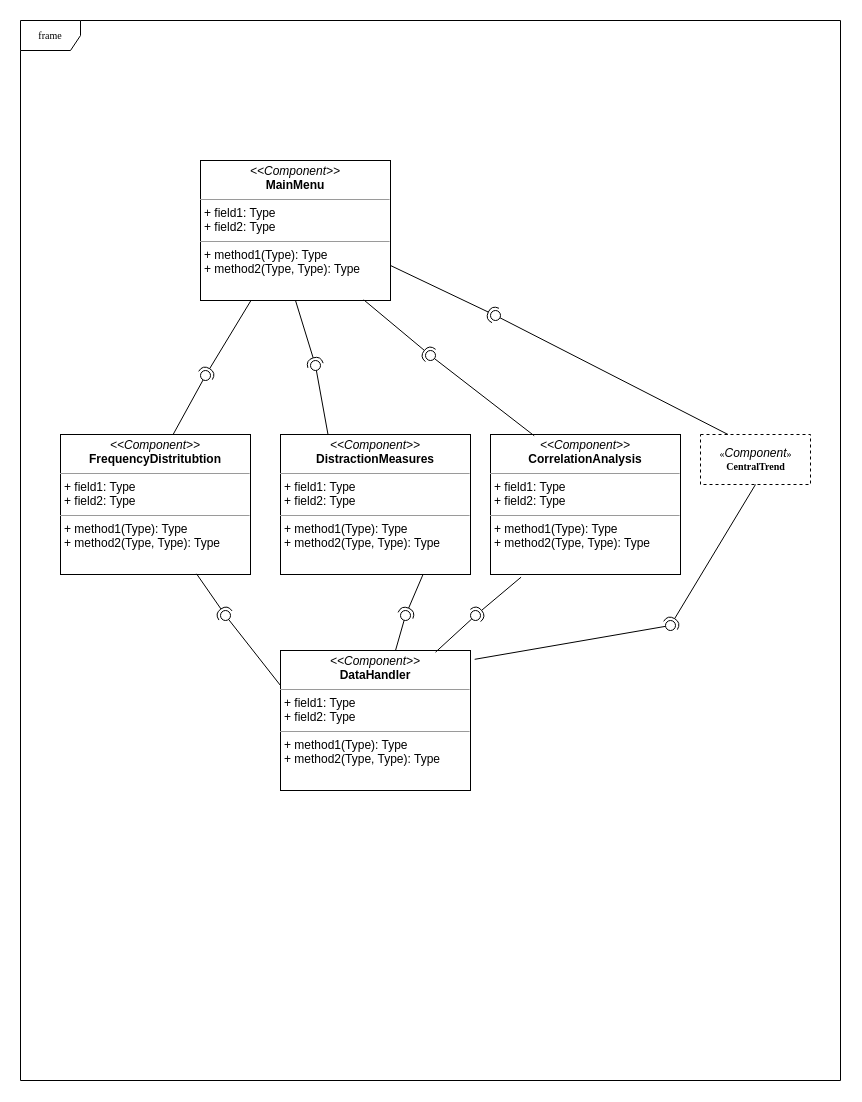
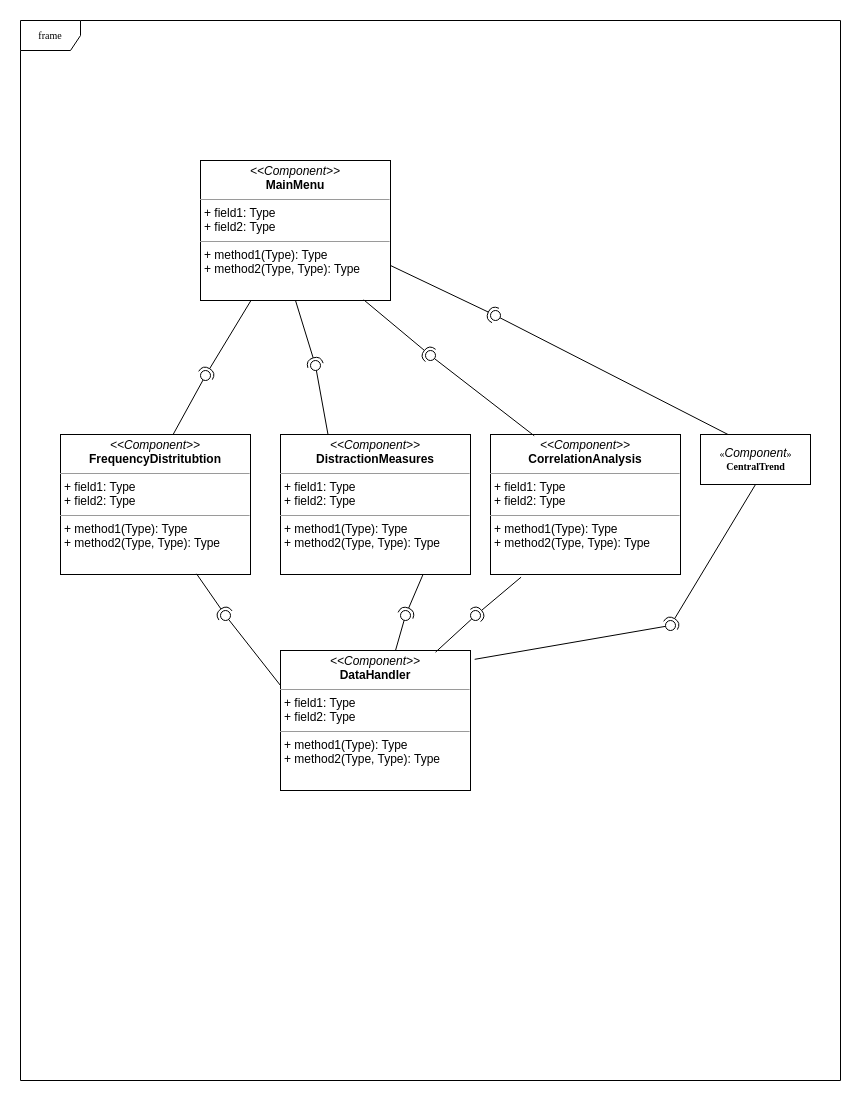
node "«Component» CentralTrend": style dashed -> solid
